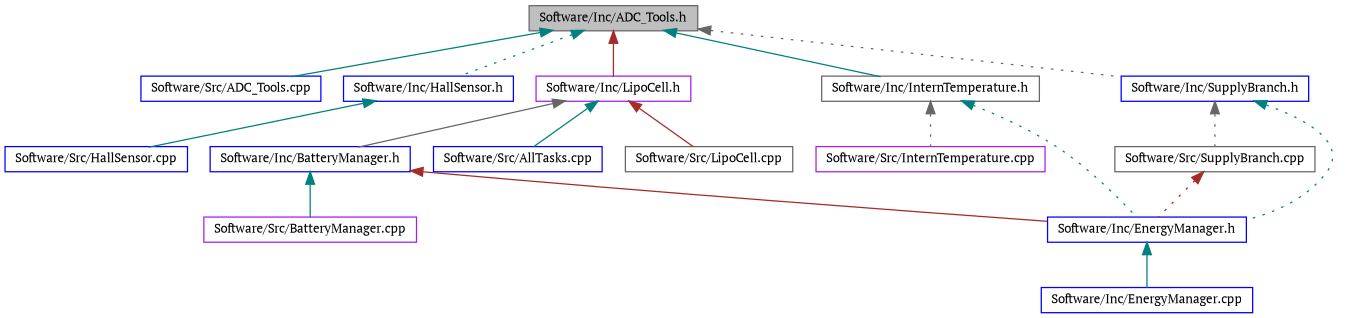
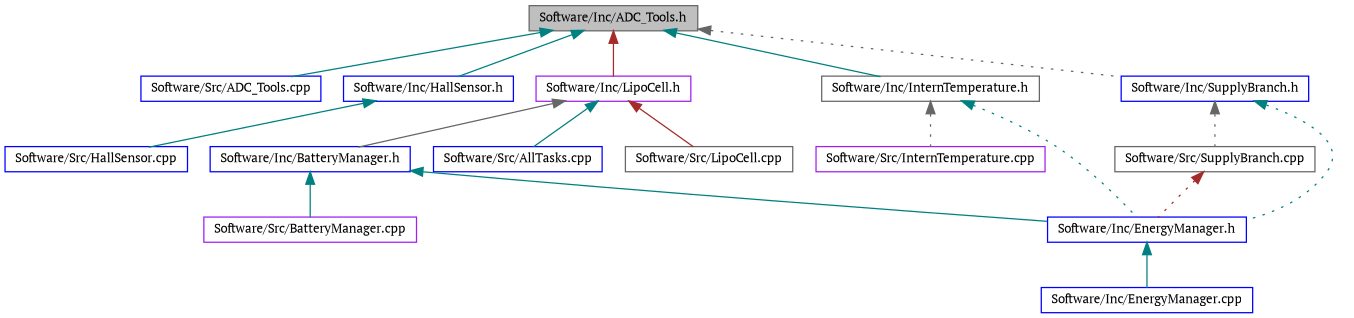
edge "Software/Inc/HallSensor.h" -> "Software/Inc/ADC_Tools.h": style dotted -> solid
edge "Software/Inc/EnergyManager.h" -> "Software/Inc/BatteryManager.h": color brown -> teal
